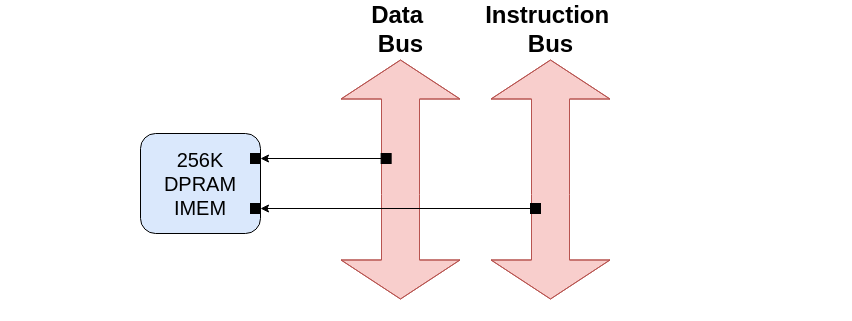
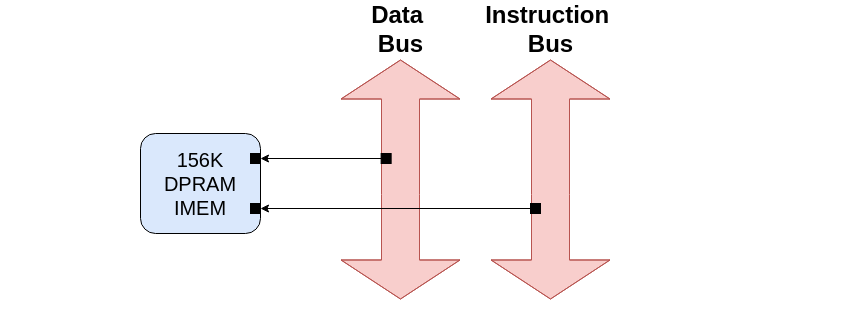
node "256K DPRAM IMEM": label "256K DPRAM IMEM" -> "156K DPRAM IMEM"
